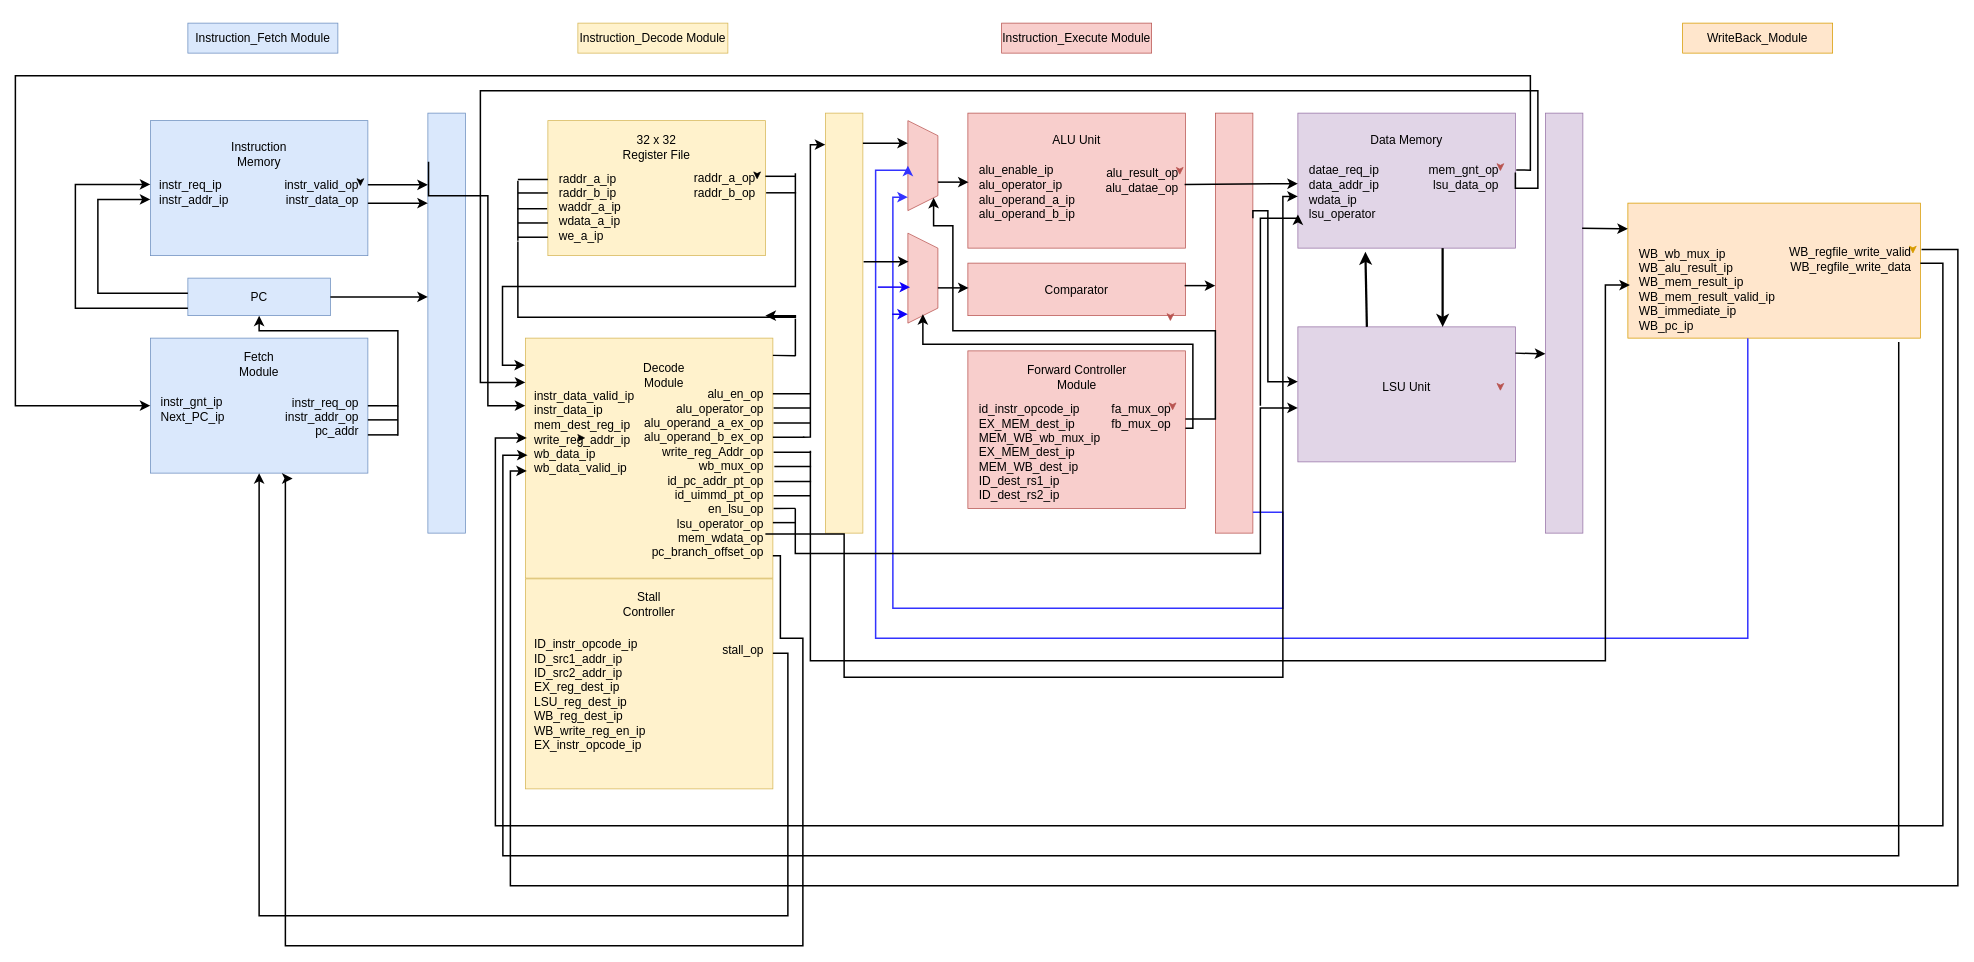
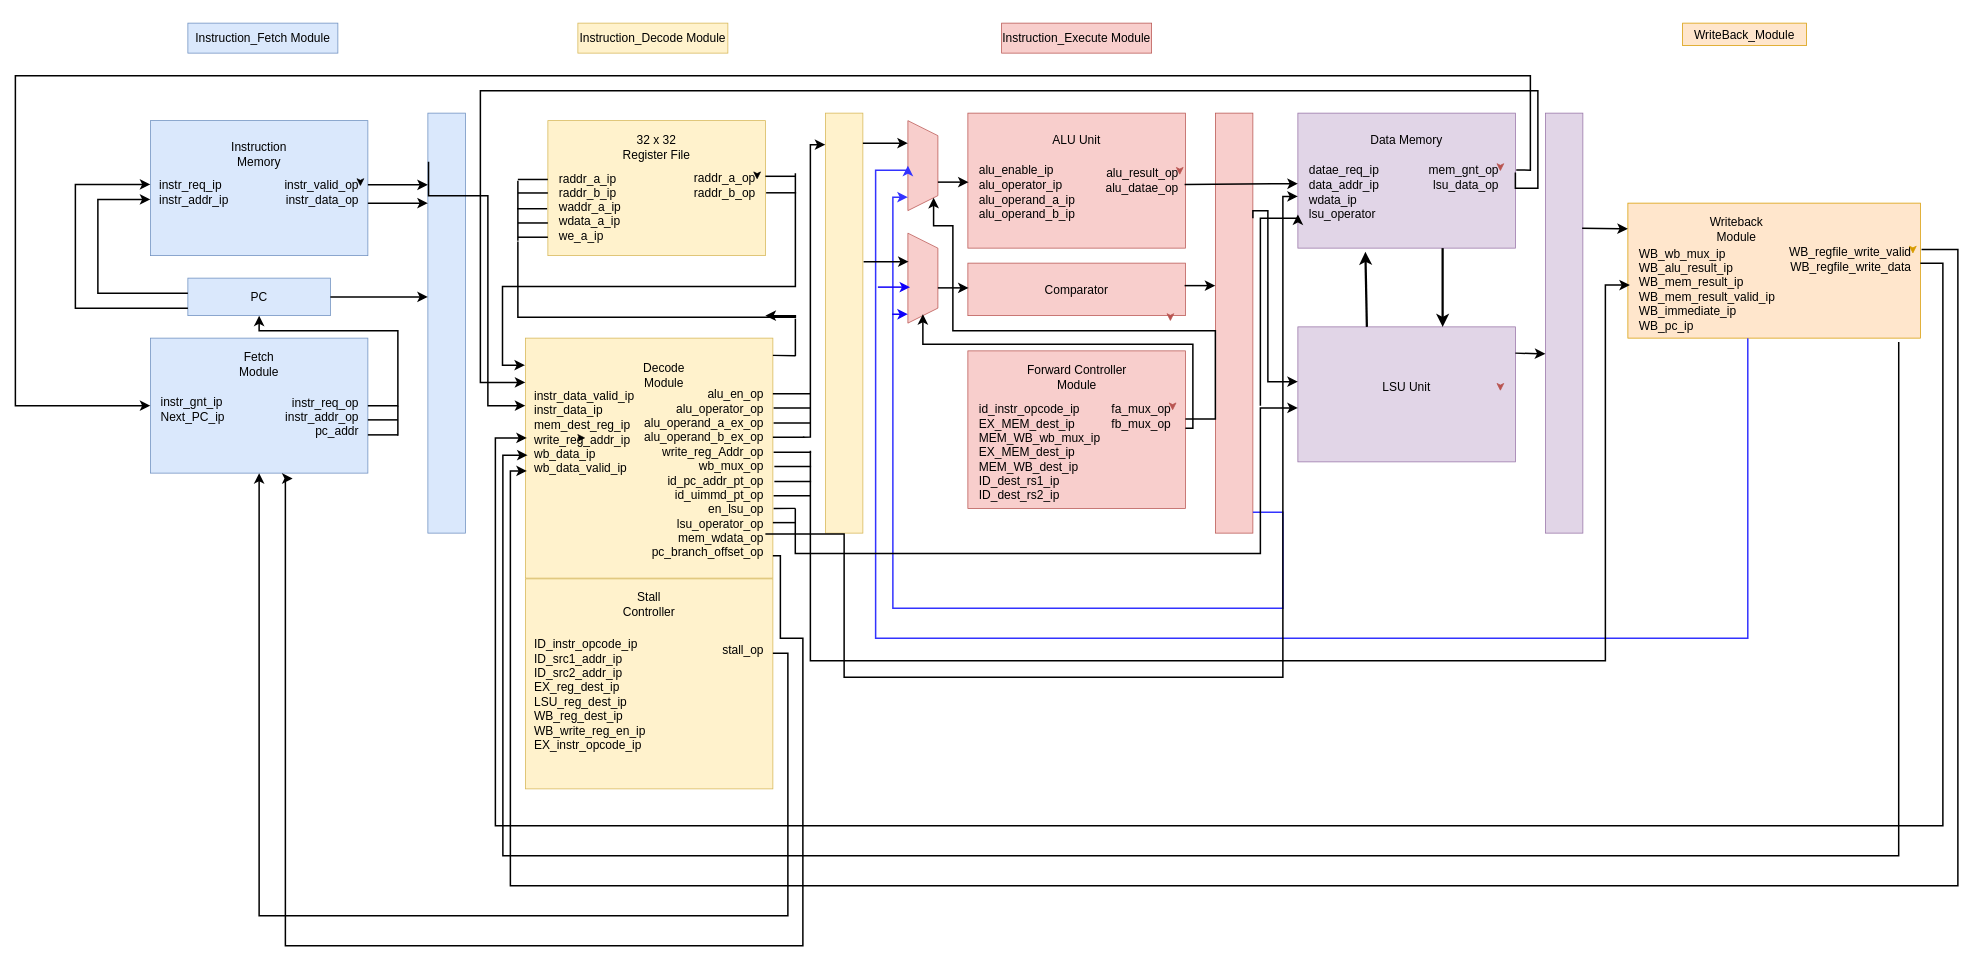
node "WriteBack_Module": size 150x30 -> 124x23
node "Writeback Module": added
